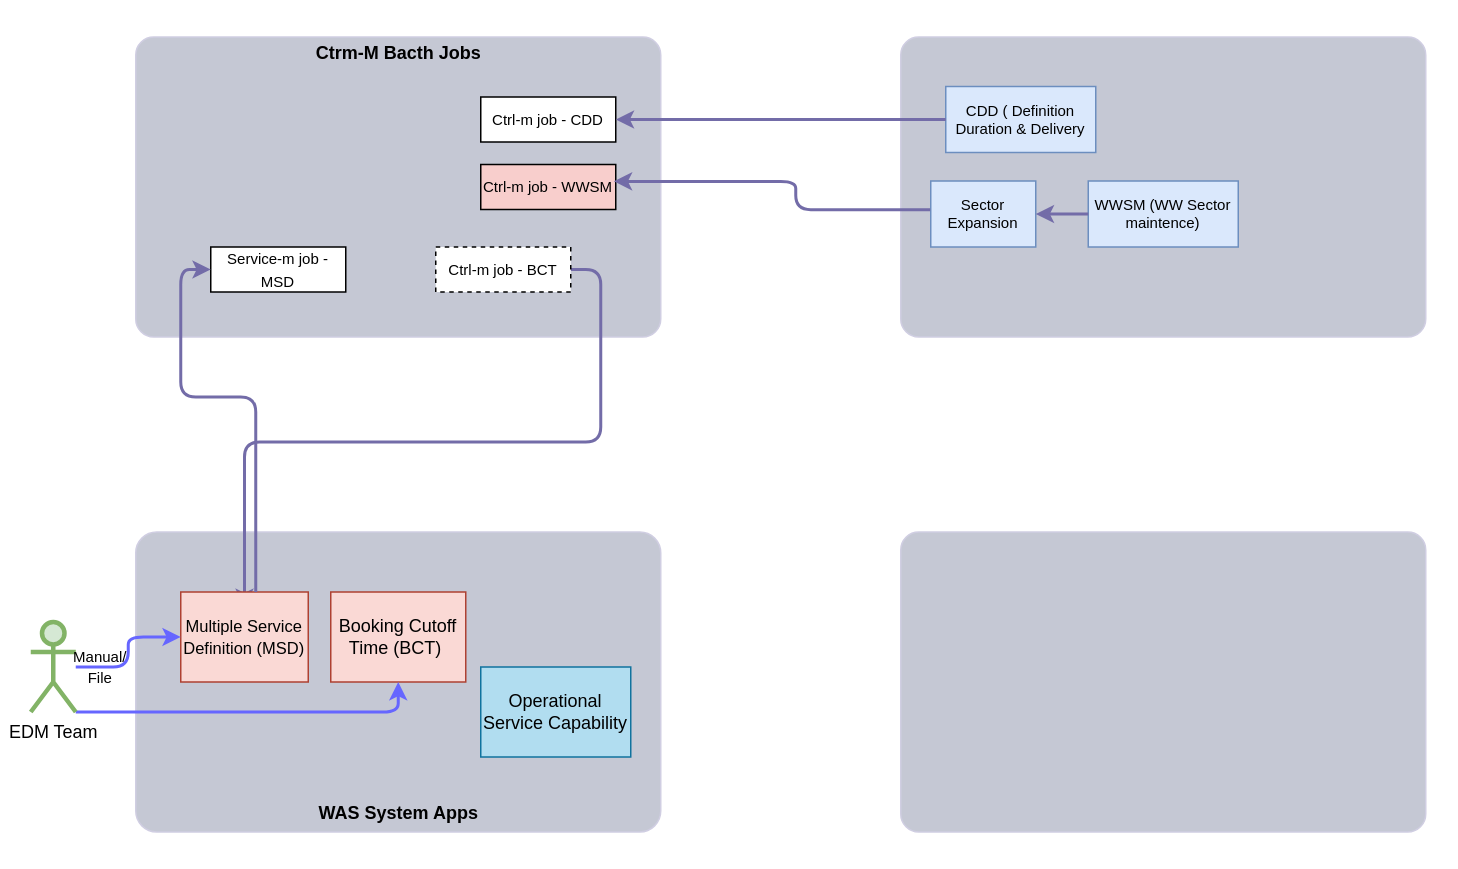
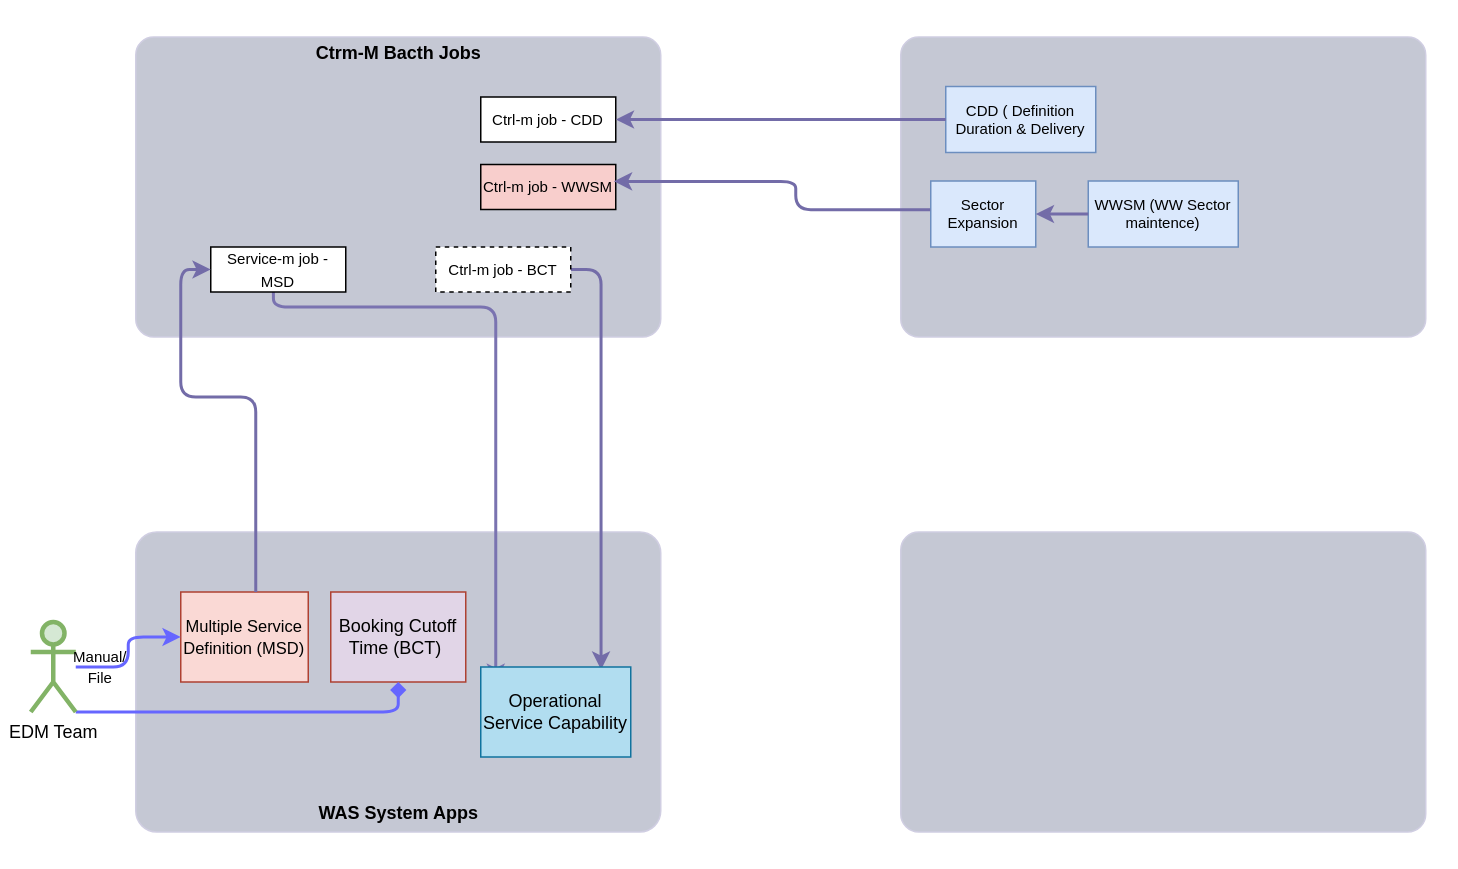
edge "Service-m job - MSD" -> "Operational Service Capability": added
edge "Ctrl-m job - BCT" -> "Multiple Service Definition (MSD)": now "Ctrl-m job - BCT" -> "Operational Service Capability"
node "Booking Cutoff Time (BCT)": fillcolor #fad9d5 -> #e1d5e7
edge "EDM Team" -> "Booking Cutoff Time (BCT)": arrowhead classic -> diamond
